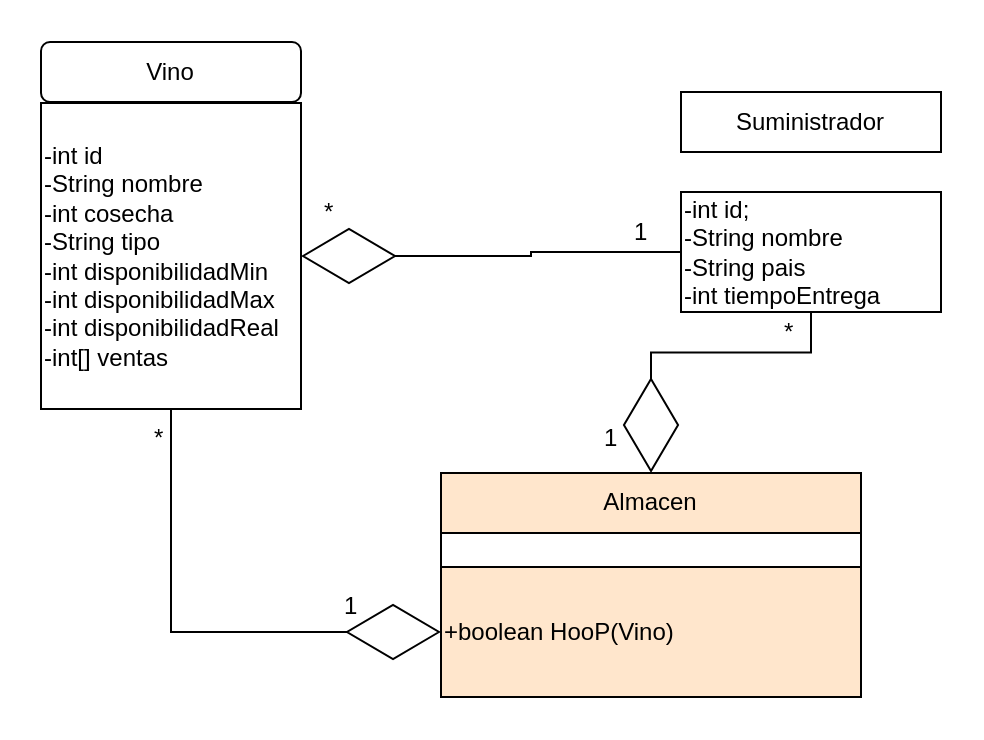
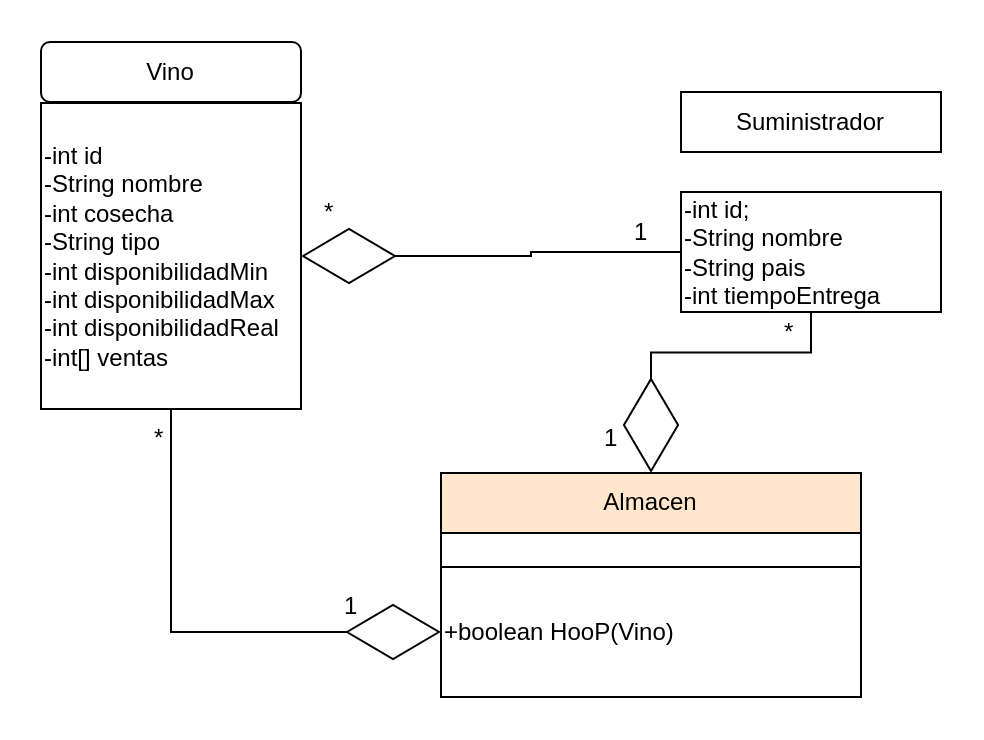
node "+boolean HooP(Vino)": fillcolor #ffe6cc -> #ffffff
